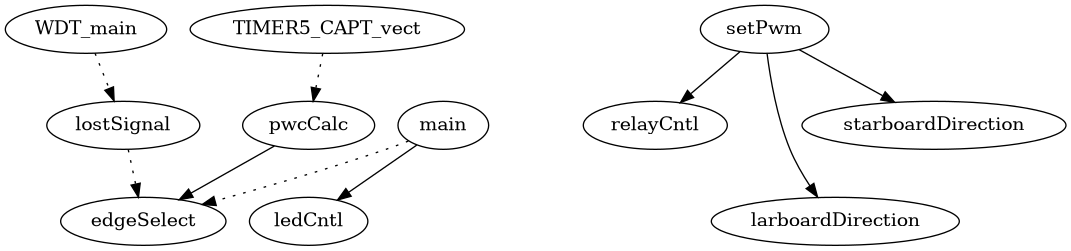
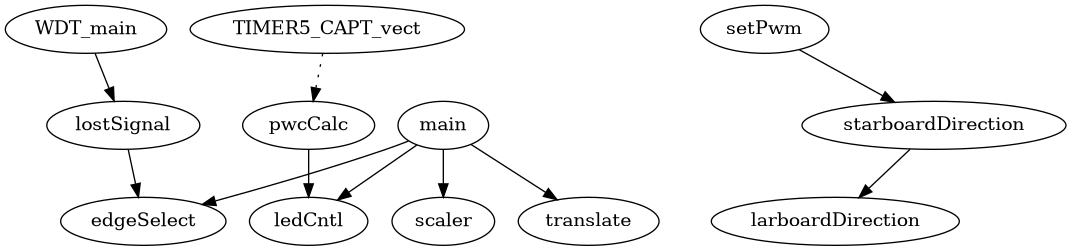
edge "WDT_main" -> "lostSignal": style dotted -> solid
edge "setPwm" -> "larboardDirection": now "starboardDirection" -> "larboardDirection"
node "relayCntl": removed
edge "lostSignal" -> "edgeSelect": style dotted -> solid
edge "pwcCalc" -> "edgeSelect": now "pwcCalc" -> "ledCntl"
edge "main" -> "edgeSelect": style dotted -> solid
node "scaler": added
node "translate": added
